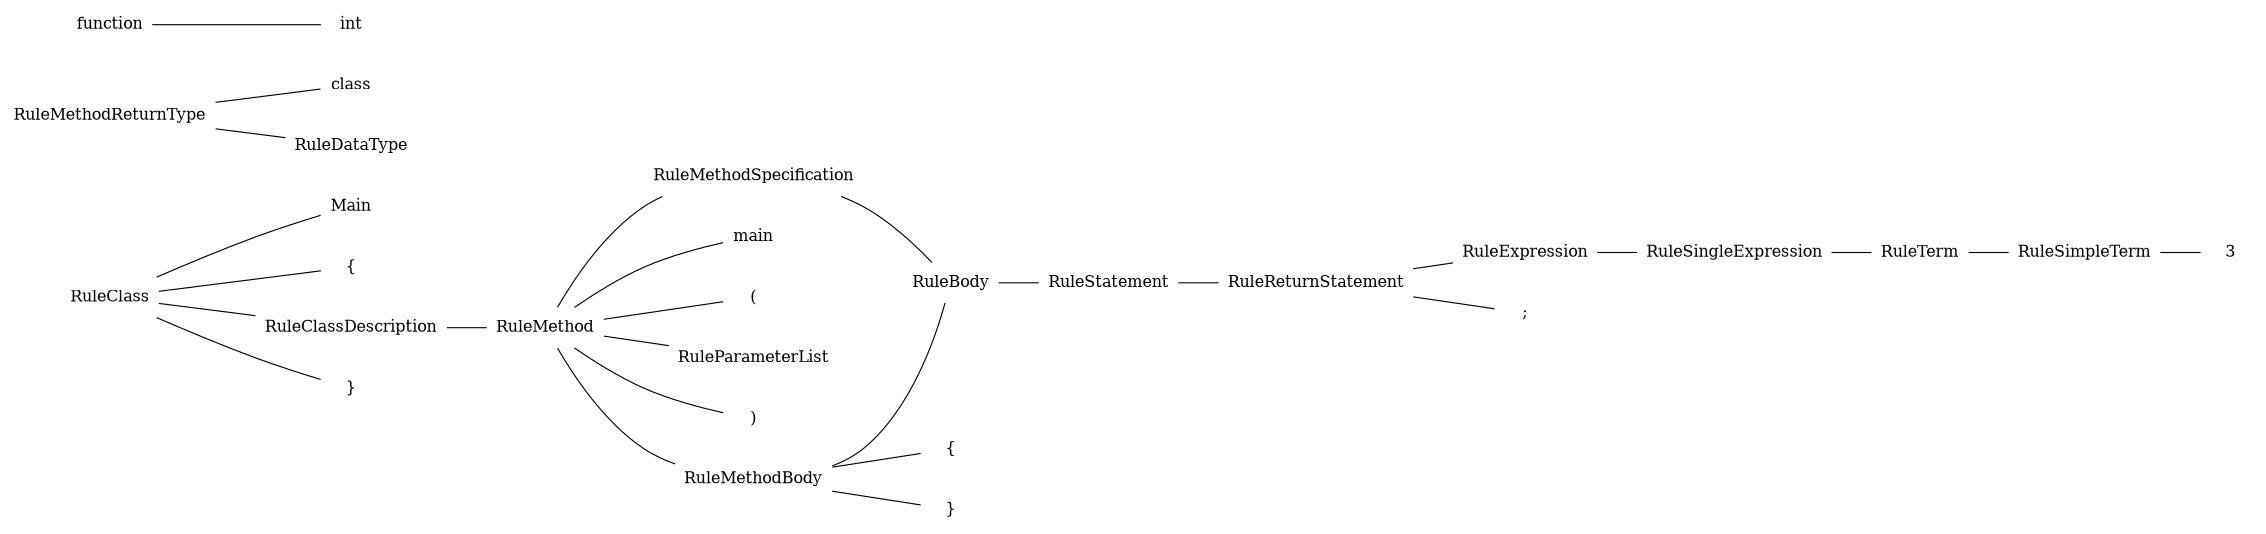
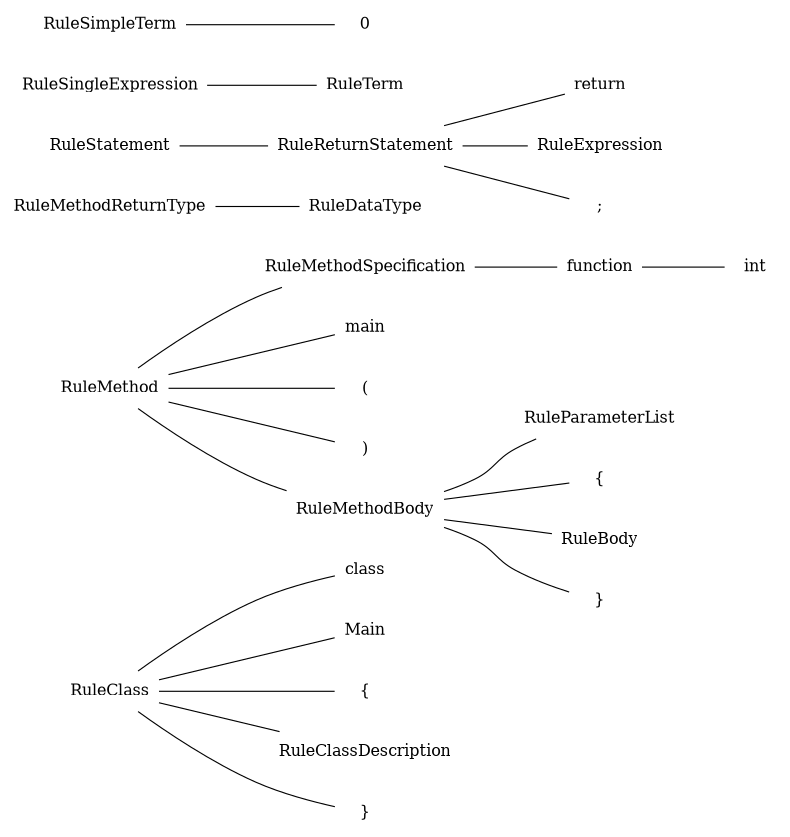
node "return": added
edge "class" -- "RuleMethodReturnType": now "class" -- "RuleClass"
edge "RuleMethodSpecification" -- "RuleBody": now "RuleMethodSpecification" -- "function"
edge "RuleExpression" -- "RuleSingleExpression": removed
edge "RuleTerm" -- "RuleSimpleTerm": removed
node "3": label "3" -> "0"
edge "RuleBody" -- "RuleStatement": removed
edge "RuleClassDescription" -- "RuleMethod": removed
edge "RuleMethod" -- "RuleParameterList": now "RuleMethodBody" -- "RuleParameterList"
